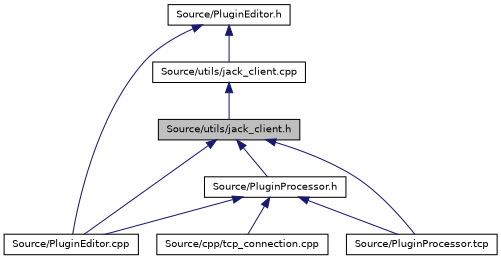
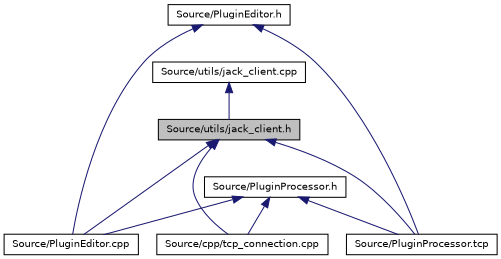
edge "Source/utils/jack_client.cpp" -> "Source/PluginEditor.h": now "Source/PluginProcessor.tcp" -> "Source/PluginEditor.h"
edge "Source/PluginProcessor.h" -> "Source/utils/jack_client.h": now "Source/cpp/tcp_connection.cpp" -> "Source/utils/jack_client.h"
